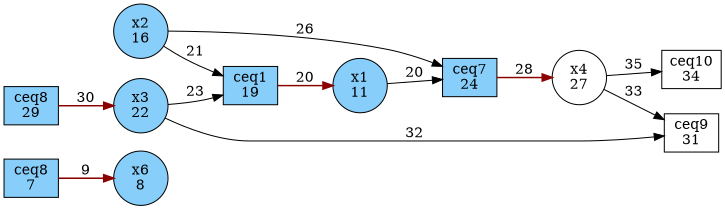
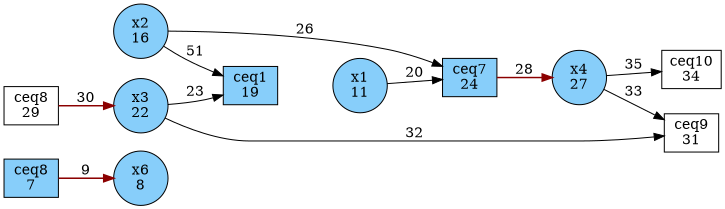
edge "x2 16" -> "ceq1 19": label "21" -> "51"
node "x4 27": fillcolor white -> lightskyblue
edge "ceq1 19" -> "x1 11": removed, label "20"
node "ceq8 29": fillcolor lightskyblue -> white
